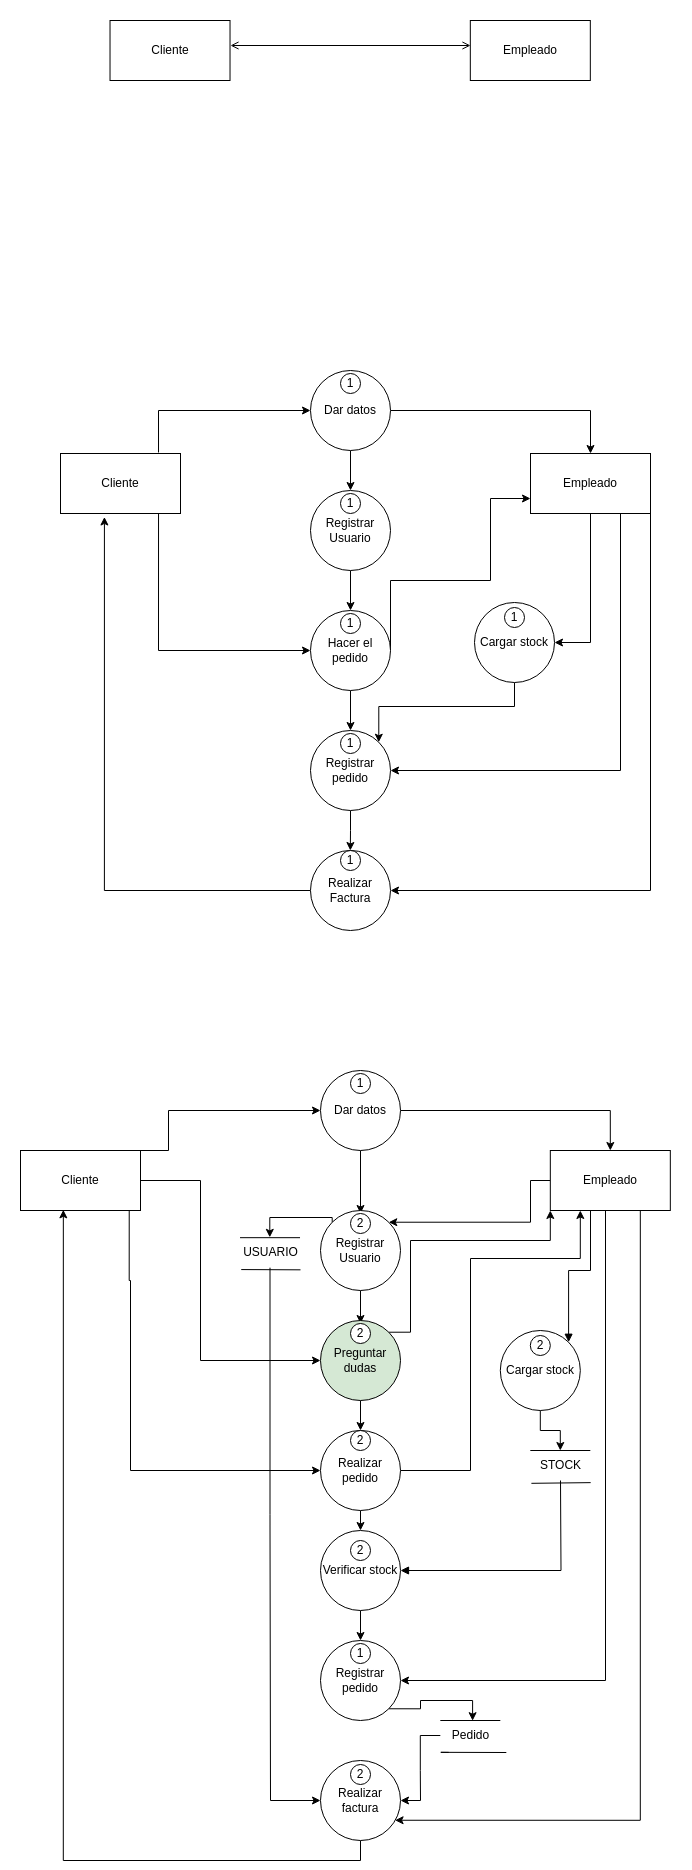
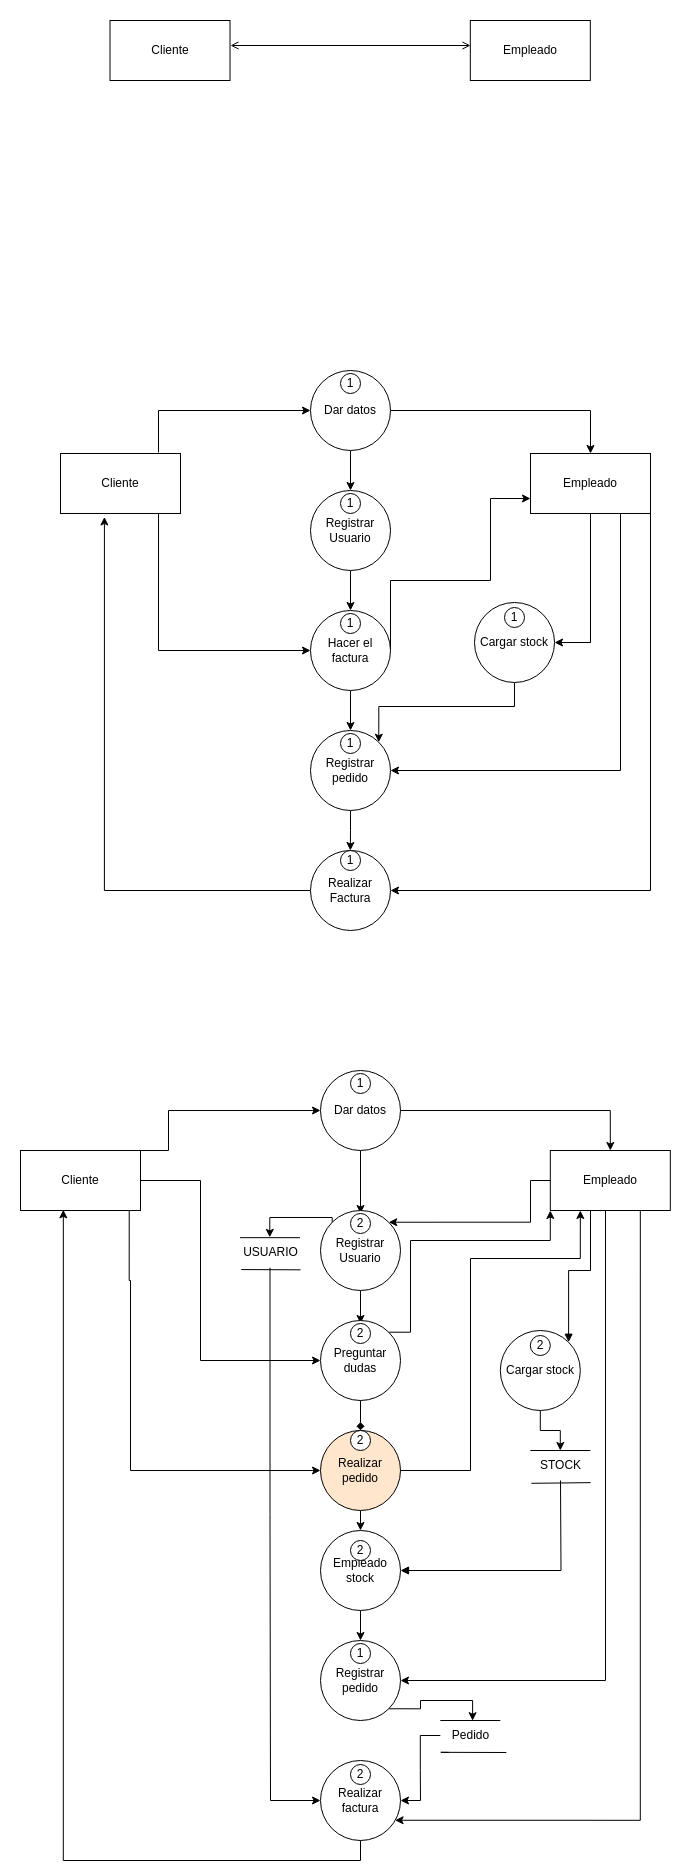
node "Hacer el pedido": label "Hacer el pedido" -> "Hacer el factura"
node "Preguntar dudas": fillcolor #d5e8d4 -> #ffffff
edge "Preguntar dudas" -> "Realizar pedido": arrowhead classic -> diamond
node "Realizar pedido": fillcolor #ffffff -> #ffe6cc
node "Verificar stock": label "Verificar stock" -> "Empleado stock"
